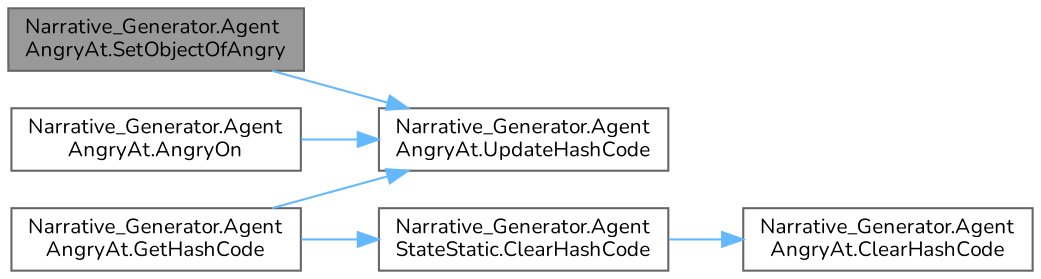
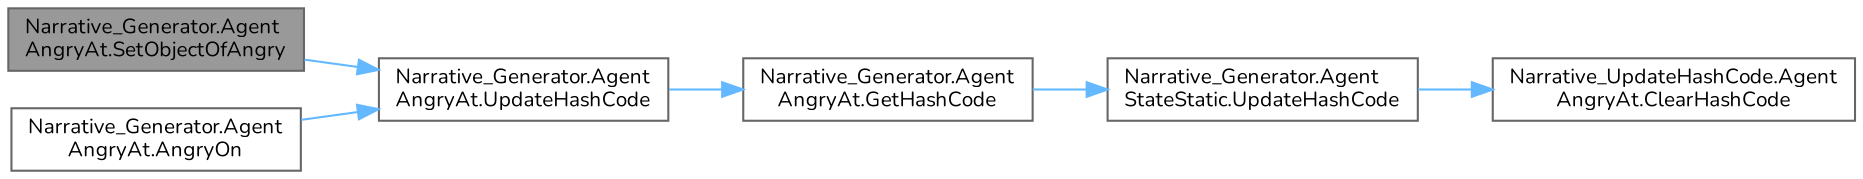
edge "Narrative_Generator.Agent AngryAt.GetHashCode" -> "Narrative_Generator.Agent AngryAt.UpdateHashCode": reversed
node "Narrative_Generator.Agent StateStatic.ClearHashCode": label "Narrative_Generator.Agent StateStatic.ClearHashCode" -> "Narrative_Generator.Agent StateStatic.UpdateHashCode"
node "Narrative_Generator.Agent AngryAt.ClearHashCode": label "Narrative_Generator.Agent AngryAt.ClearHashCode" -> "Narrative_UpdateHashCode.Agent AngryAt.ClearHashCode"
